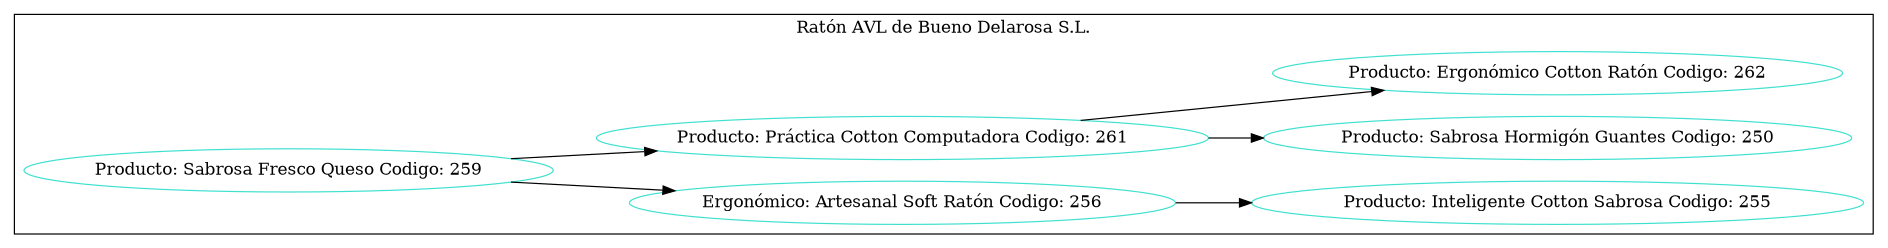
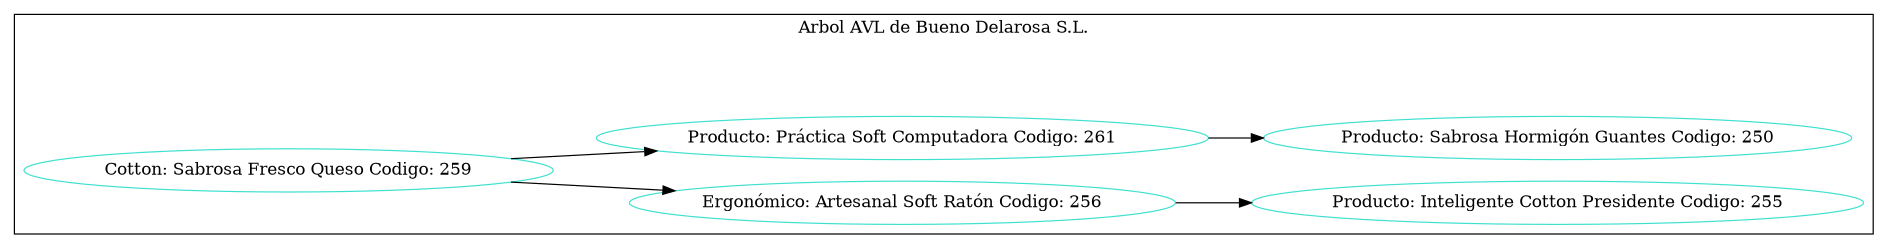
cluster "Ratón AVL de Bueno Delarosa S.L.": label "Ratón AVL de Bueno Delarosa S.L." -> "Arbol AVL de Bueno Delarosa S.L."
node "Producto: Ergonómico Cotton Ratón Codigo: 262": removed
node "Producto: Práctica Cotton Computadora Codigo: 261": label "Producto: Práctica Cotton Computadora Codigo: 261" -> "Producto: Práctica Soft Computadora Codigo: 261"
node "Producto: Sabrosa Fresco Queso Codigo: 259": label "Producto: Sabrosa Fresco Queso Codigo: 259" -> "Cotton: Sabrosa Fresco Queso Codigo: 259"
node "Producto: Inteligente Cotton Sabrosa Codigo: 255": label "Producto: Inteligente Cotton Sabrosa Codigo: 255" -> "Producto: Inteligente Cotton Presidente Codigo: 255"
